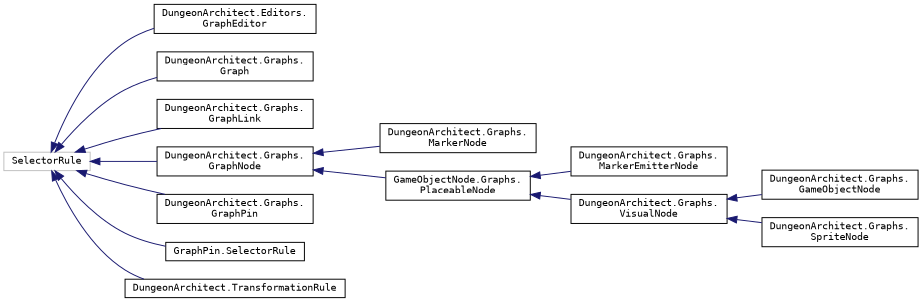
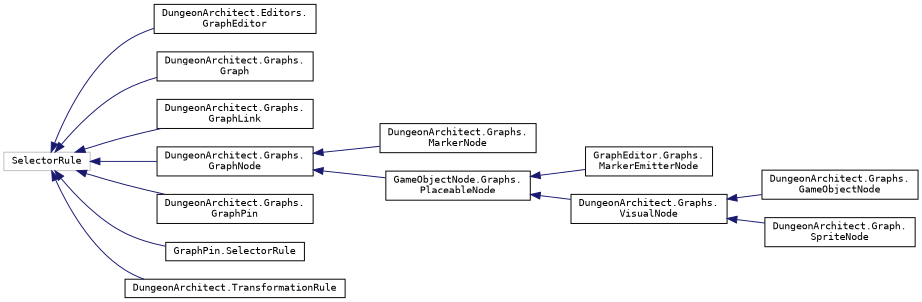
node "DungeonArchitect.Graphs. MarkerEmitterNode": label "DungeonArchitect.Graphs. MarkerEmitterNode" -> "GraphEditor.Graphs. MarkerEmitterNode"
node "DungeonArchitect.Graphs. SpriteNode": label "DungeonArchitect.Graphs. SpriteNode" -> "DungeonArchitect.Graph. SpriteNode"
